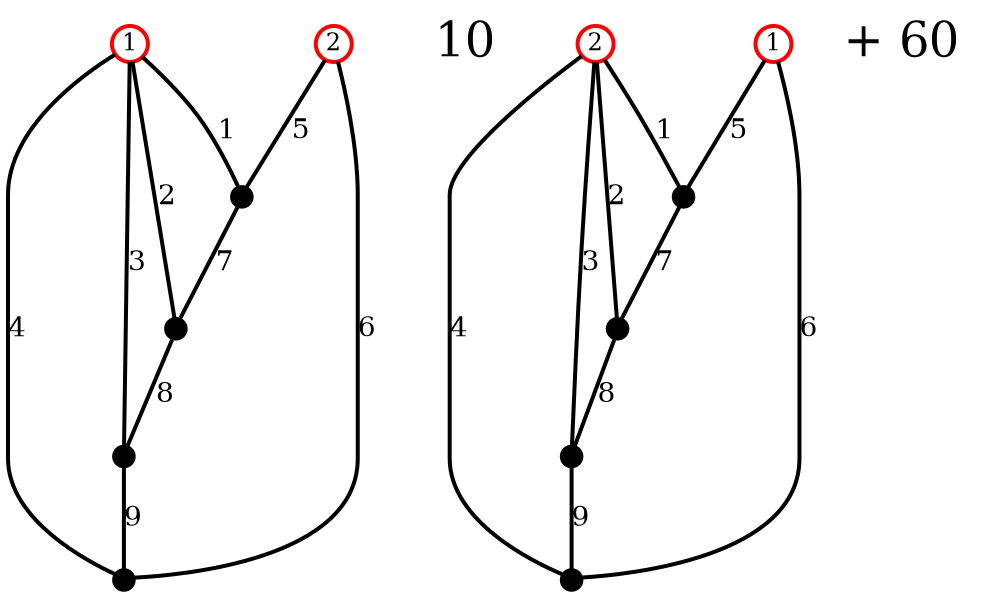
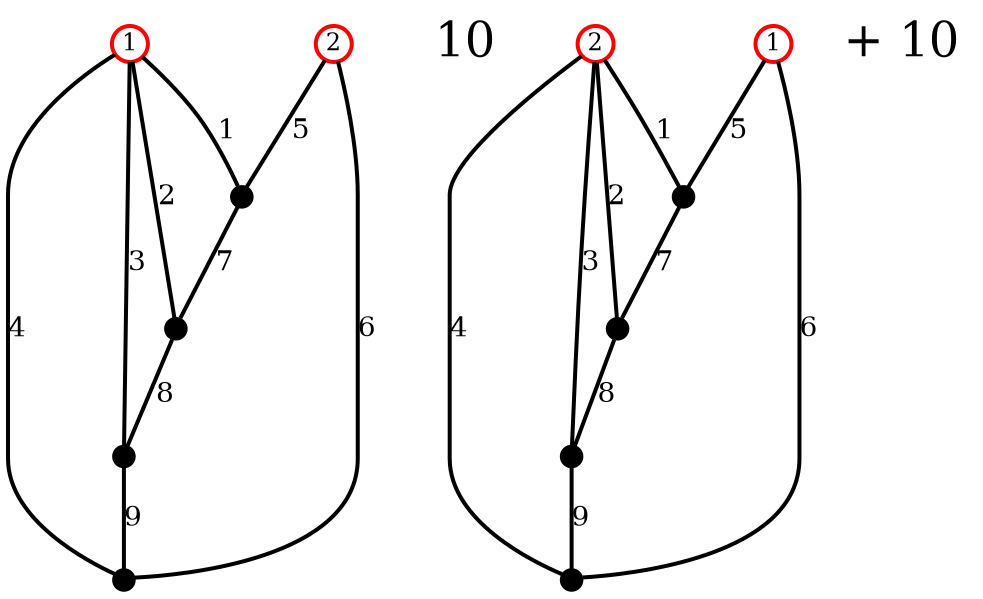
node "+ 60": label "+ 60" -> "+ 10"
